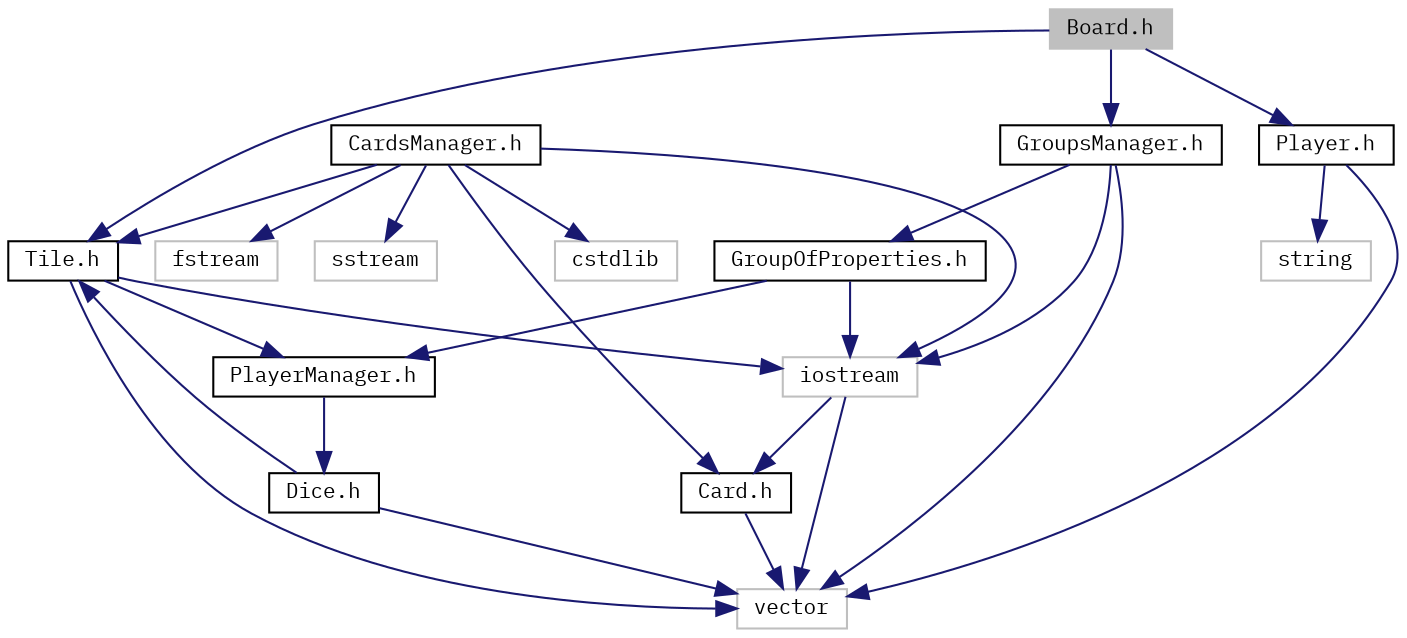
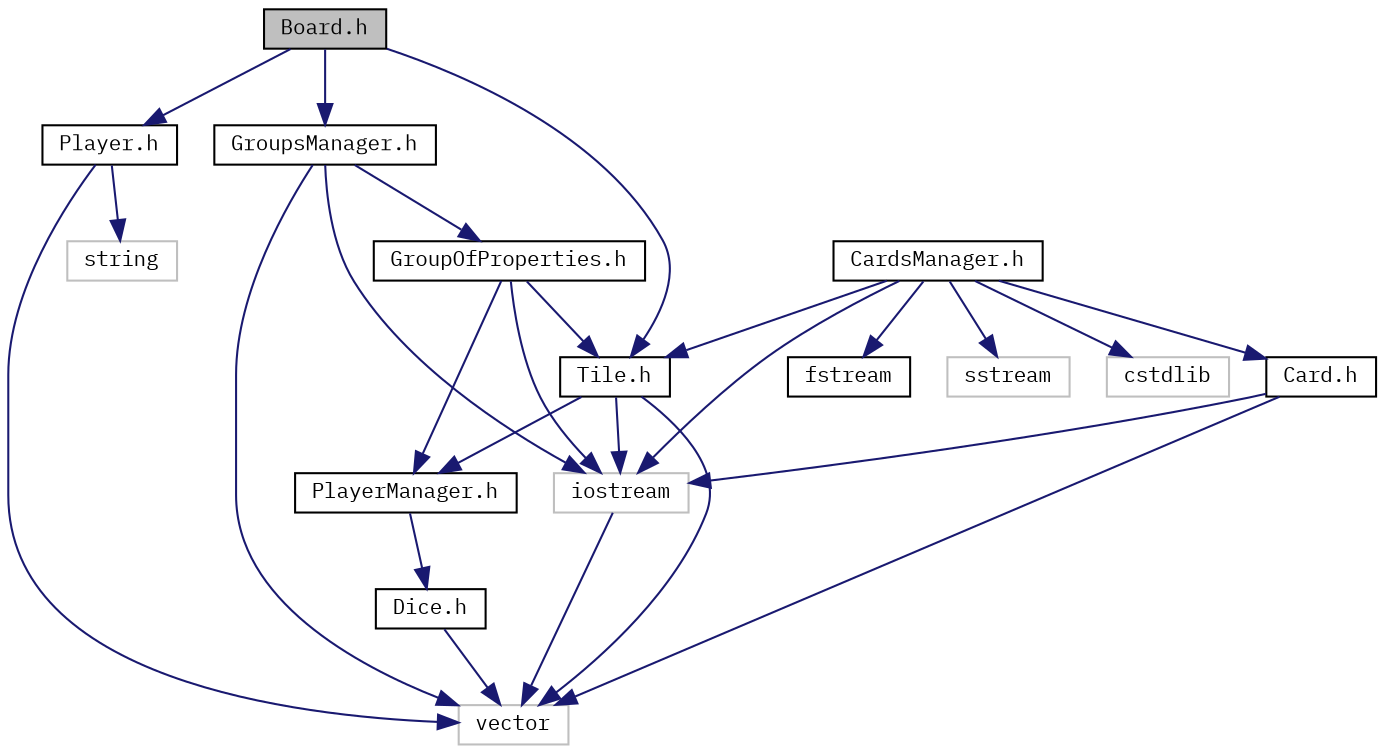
node "Board.h": color grey75 -> black
node "fstream": color grey75 -> black
edge "Dice.h" -> "Tile.h": now "GroupOfProperties.h" -> "Tile.h"
edge "iostream" -> "Card.h": reversed
